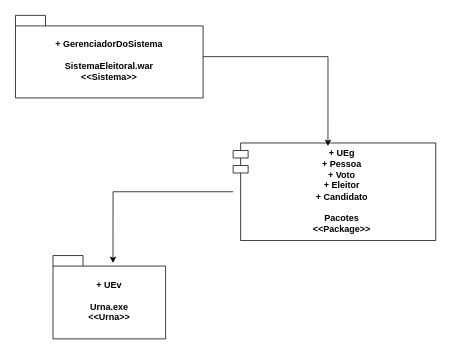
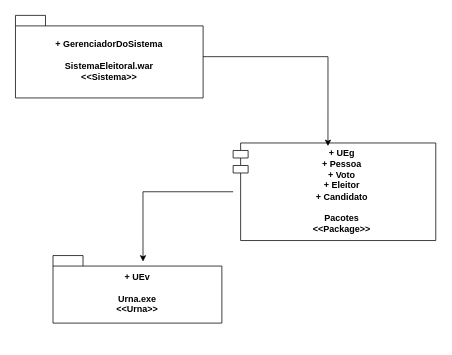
node "+ UEv Urna.exe <<Urna>>": size 113x83 -> 169x68
